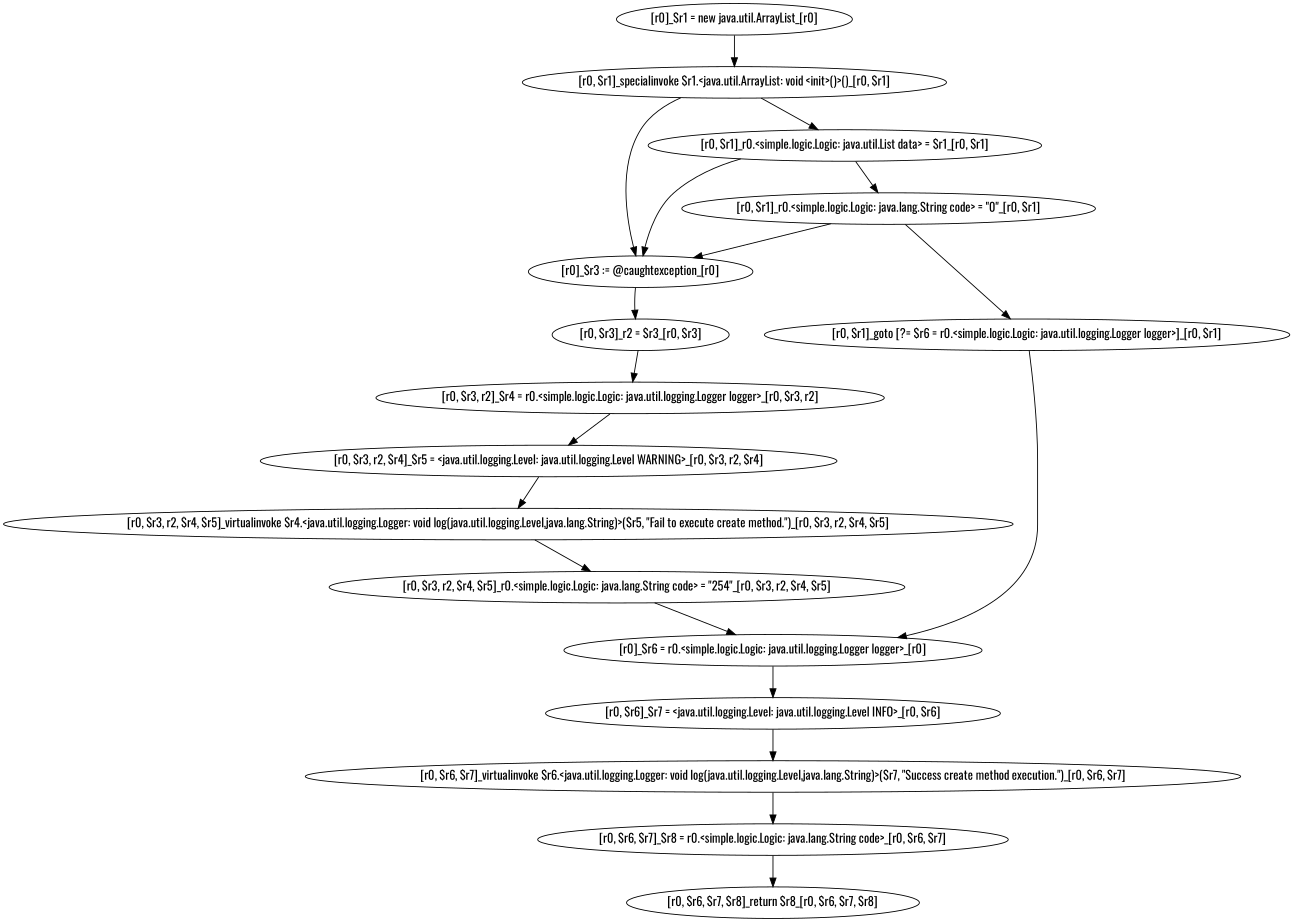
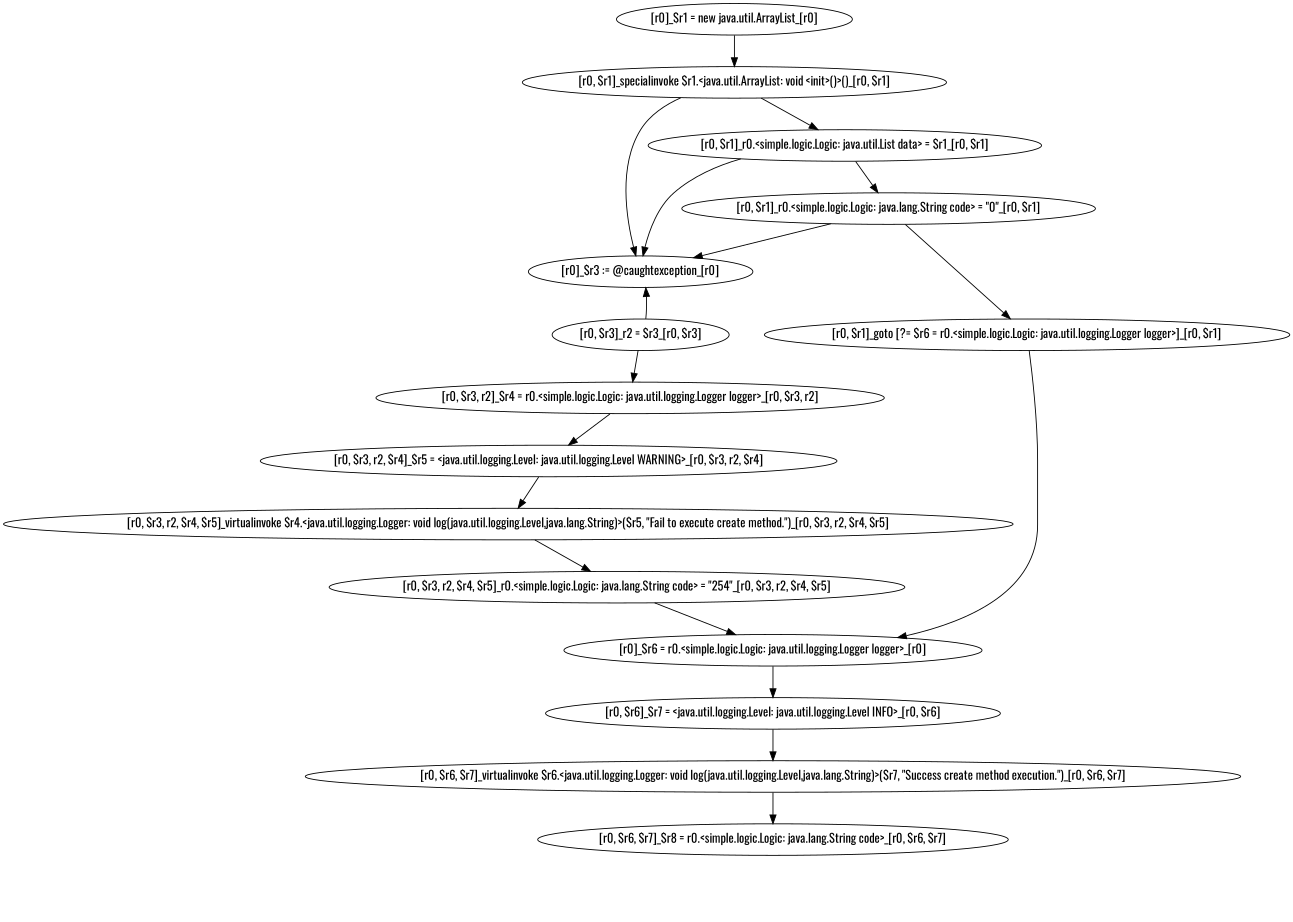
edge "[r0]_$r3 := @caughtexception_[r0]" -> "[r0, $r3]_r2 = $r3_[r0, $r3]": reversed
node "[r0, $r6, $r7, $r8]_return $r8_[r0, $r6, $r7, $r8]": removed
